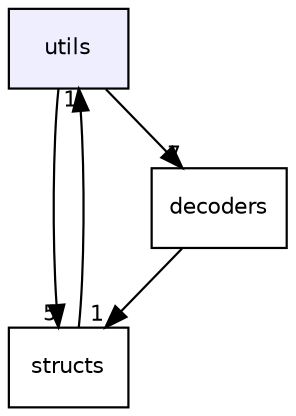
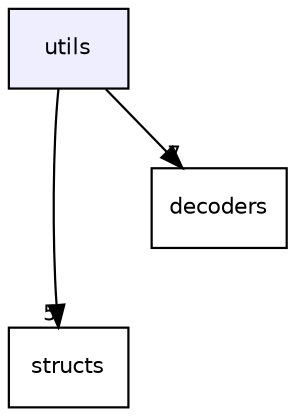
edge "structs" -> "utils": removed
edge "decoders" -> "structs": removed
